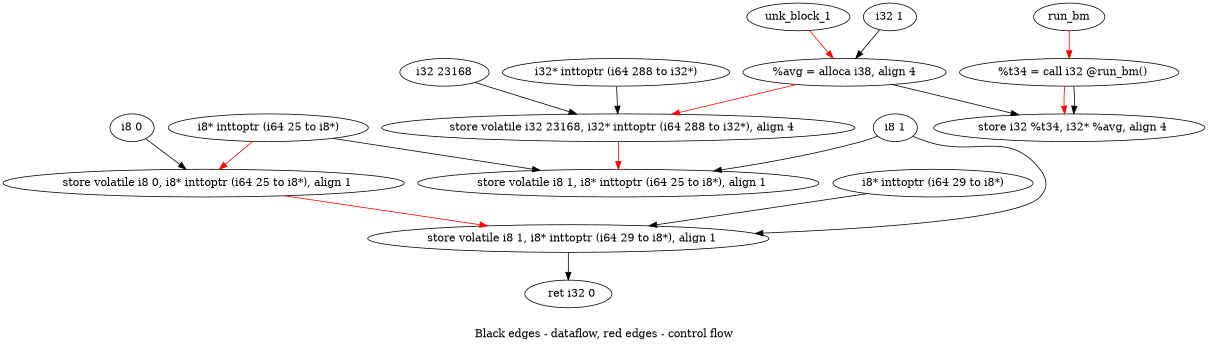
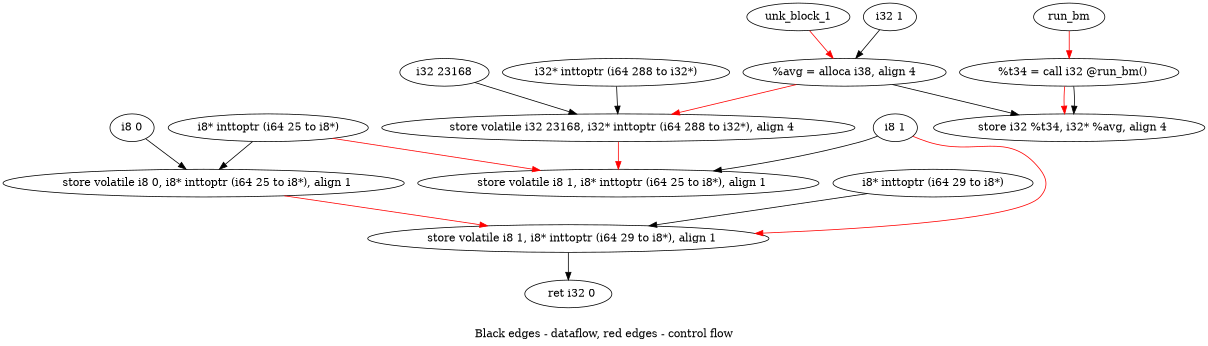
edge "i8* inttoptr (i64 25 to i8*)" -> "store volatile i8 0, i8* inttoptr (i64 25 to i8*), align 1": color red -> black
edge "i8* inttoptr (i64 25 to i8*)" -> "store volatile i8 1, i8* inttoptr (i64 25 to i8*), align 1": color black -> red
edge "i8 1" -> "store volatile i8 1, i8* inttoptr (i64 29 to i8*), align 1": color black -> red
